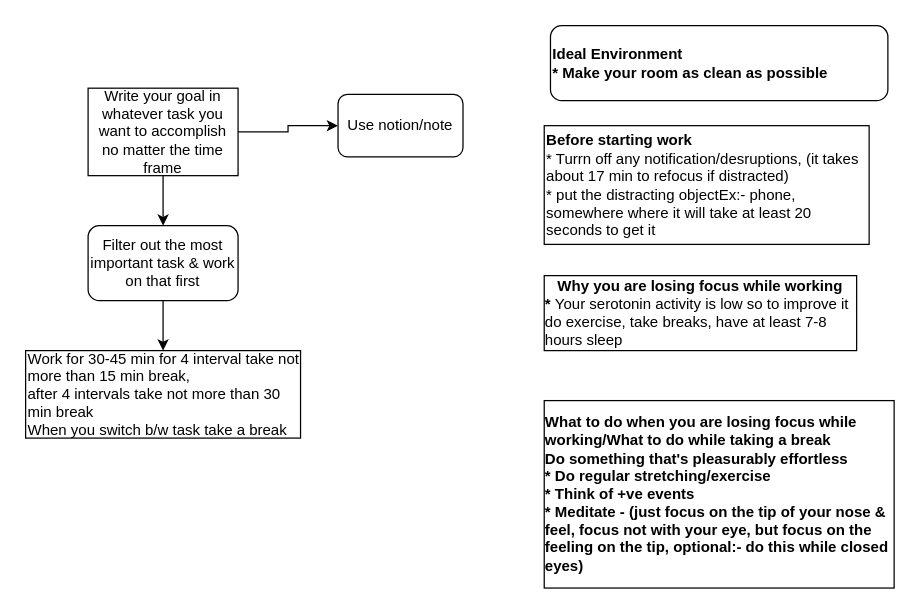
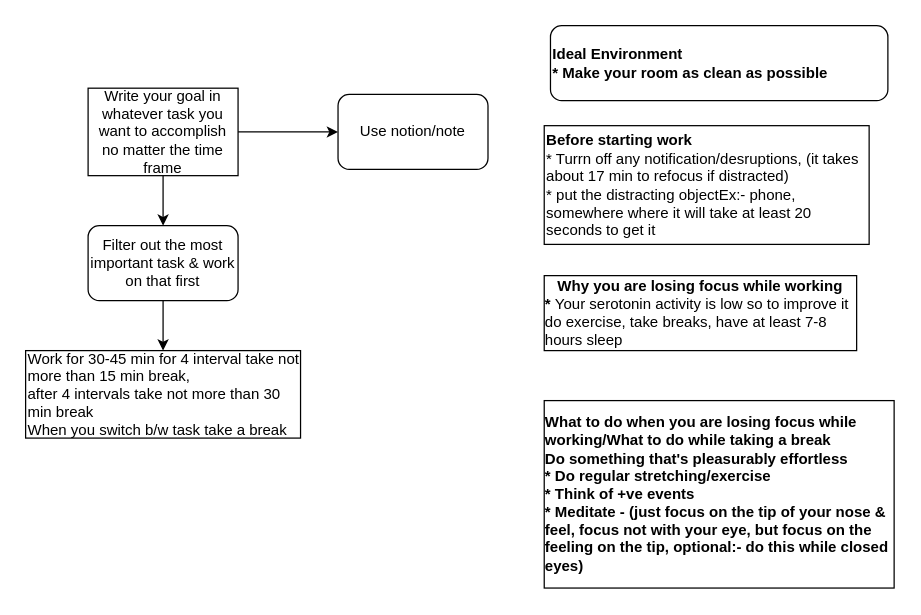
node "Use notion/note": size 125x63 -> 150x75
